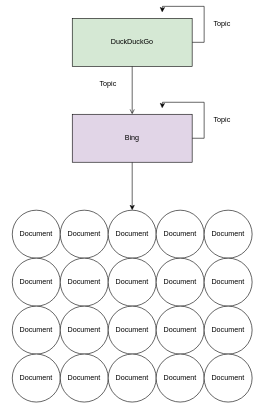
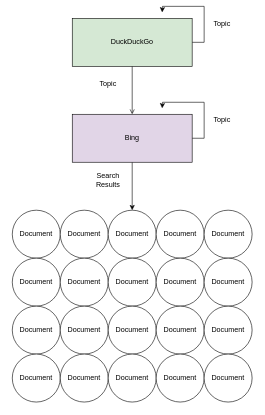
node "Search Results": added
